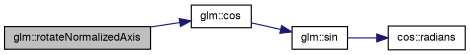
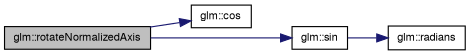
edge "glm::cos" -> "glm::sin": now "glm::rotateNormalizedAxis" -> "glm::sin"
node "cos::radians": label "cos::radians" -> "glm::radians"
